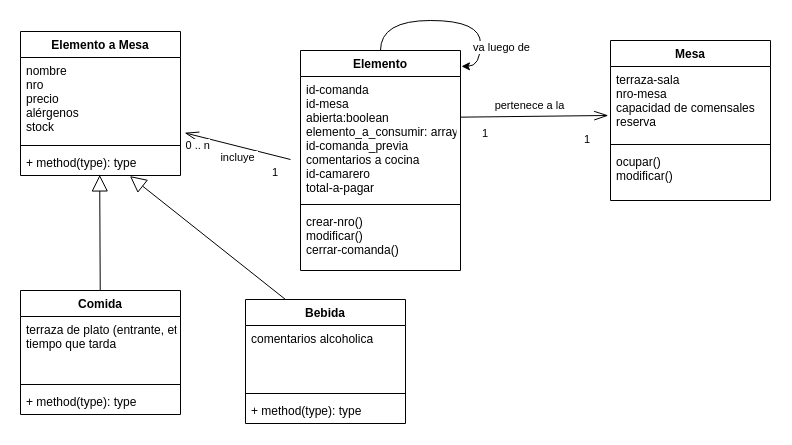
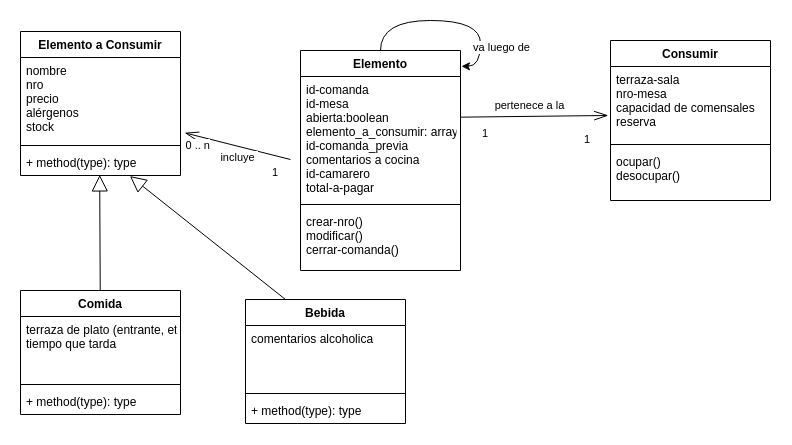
node "Elemento a Mesa": label "Elemento a Mesa" -> "Elemento a Consumir"
node "Mesa": label "Mesa" -> "Consumir"
node "ocupar() modificar()": label "ocupar() modificar()" -> "ocupar() desocupar()"
